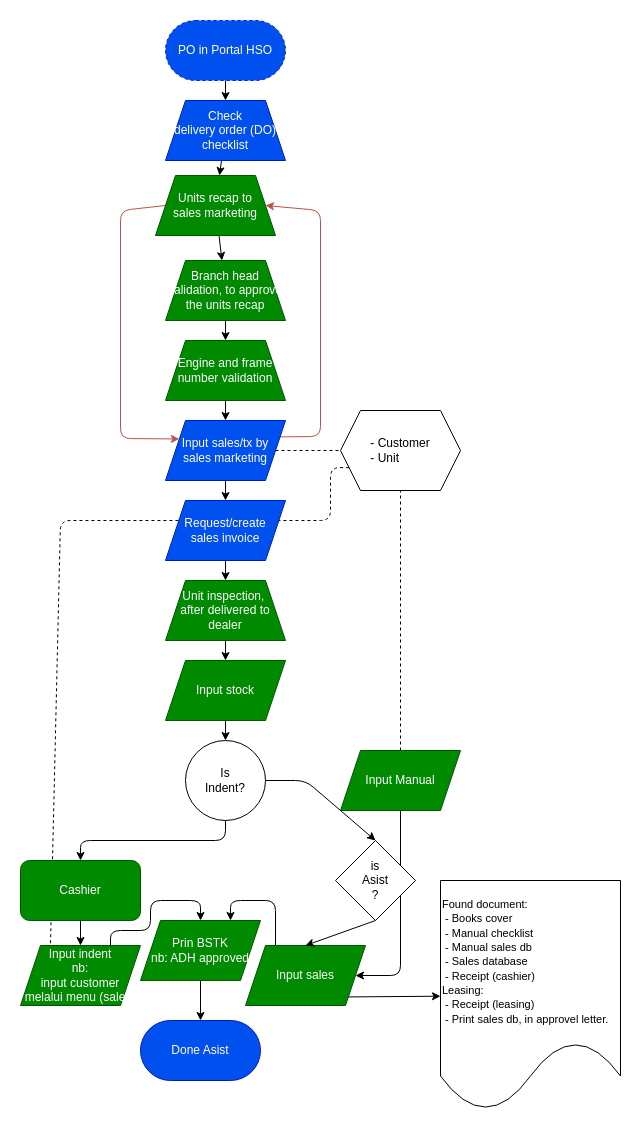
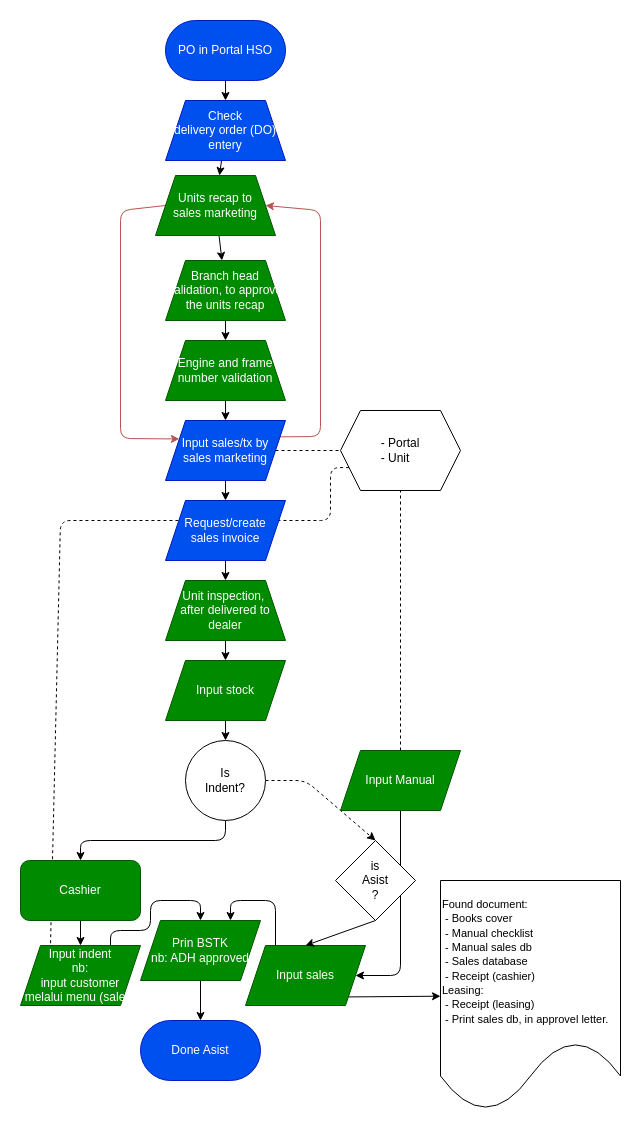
node "PO in Portal HSO": style dashed -> solid
node "Check delivery order (DO) checklist": label "Check delivery order (DO) checklist" -> "Check delivery order (DO) entery"
node "- Customer - Unit": label "- Customer - Unit" -> "- Portal - Unit"
edge "Is Indent?" -> "is Asist ?": style solid -> dashed
